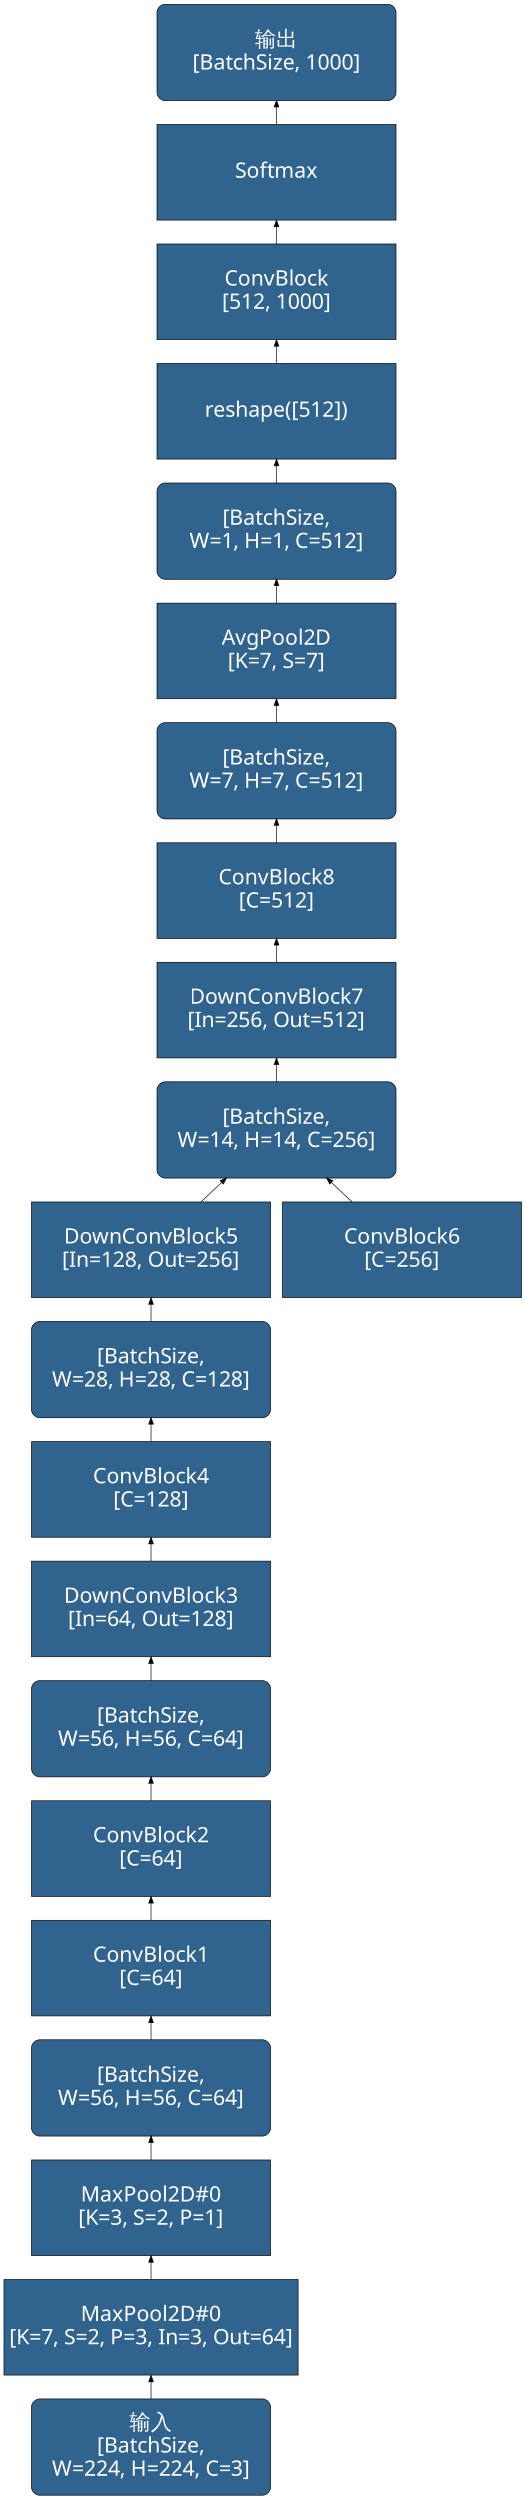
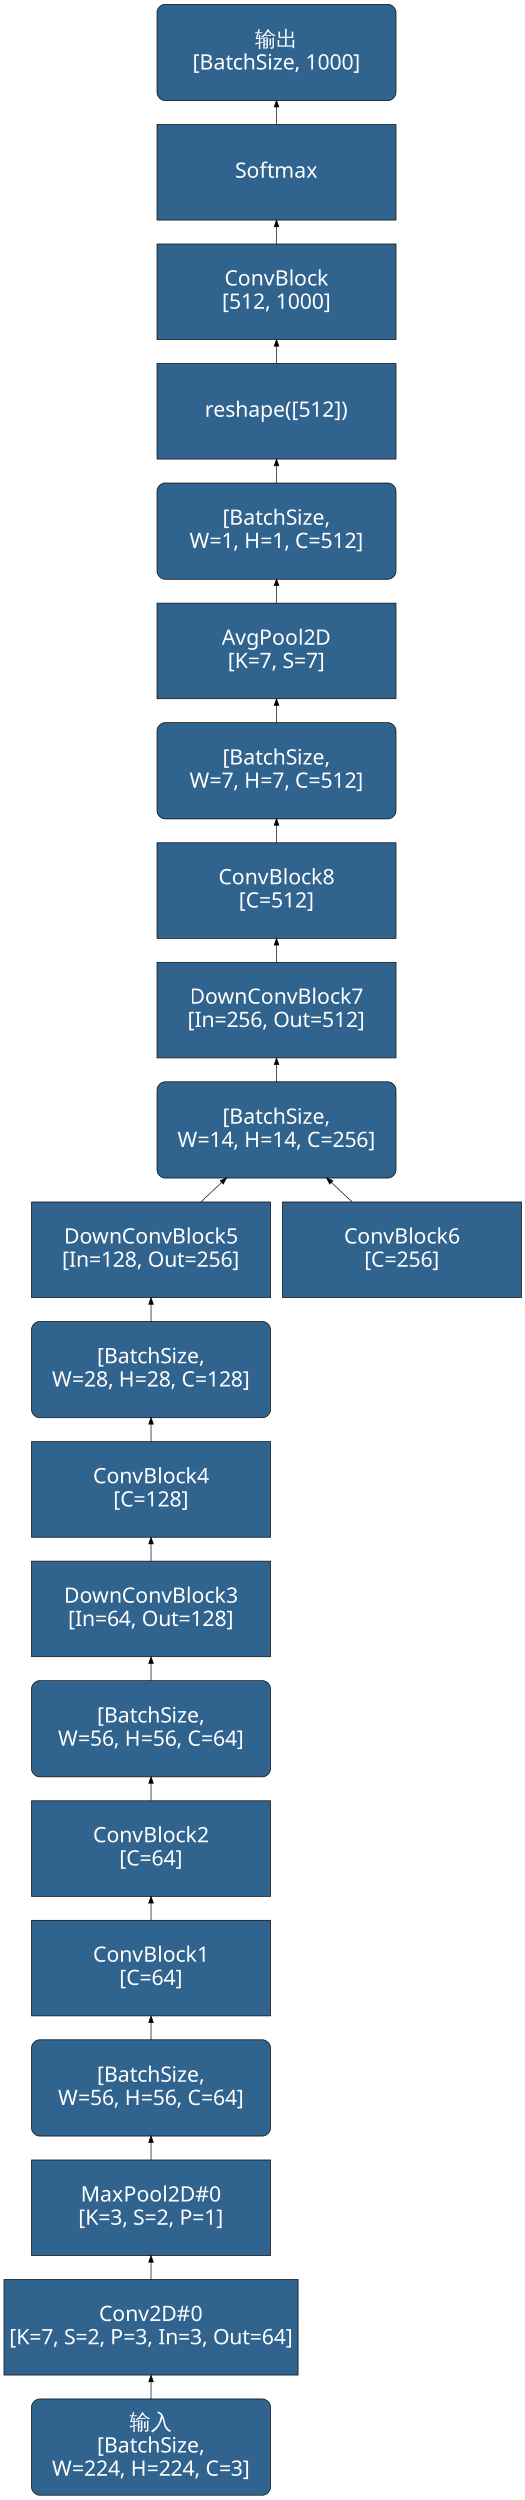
node "MaxPool2D#0 [K=7, S=2, P=3, In=3, Out=64]": label "MaxPool2D#0 [K=7, S=2, P=3, In=3, Out=64]" -> "Conv2D#0 [K=7, S=2, P=3, In=3, Out=64]"
